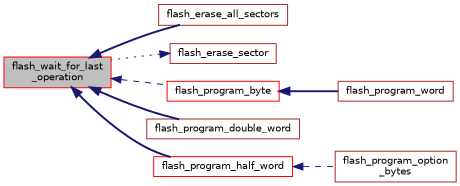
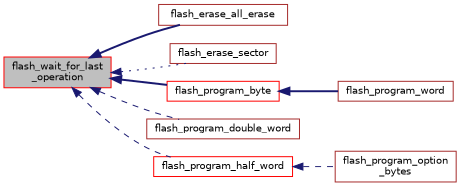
node "flash_erase_all_sectors": label "flash_erase_all_sectors" -> "flash_erase_all_erase"
edge "flash_wait_for_last _operation" -> "flash_erase_sector": reversed
edge "flash_program_byte" -> "flash_wait_for_last _operation": style dashed -> bold
edge "flash_program_double_word" -> "flash_wait_for_last _operation": style bold -> dashed
edge "flash_program_half_word" -> "flash_wait_for_last _operation": style bold -> dashed
